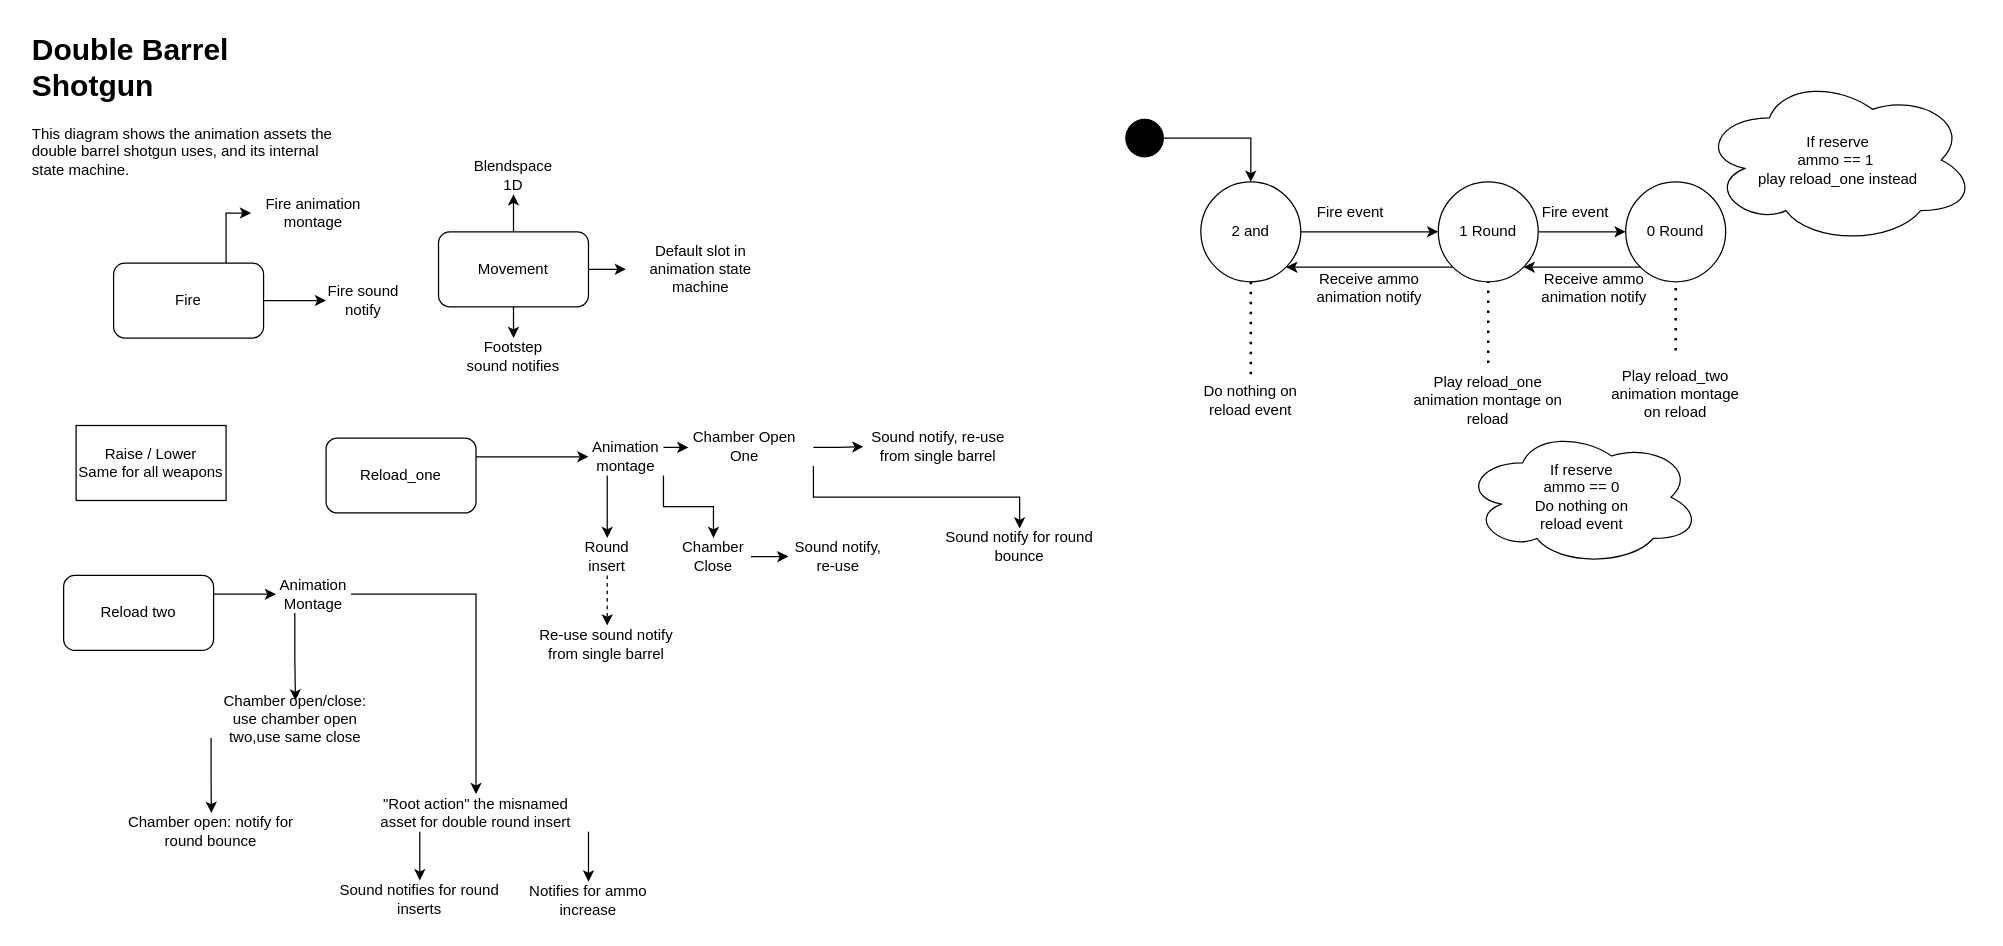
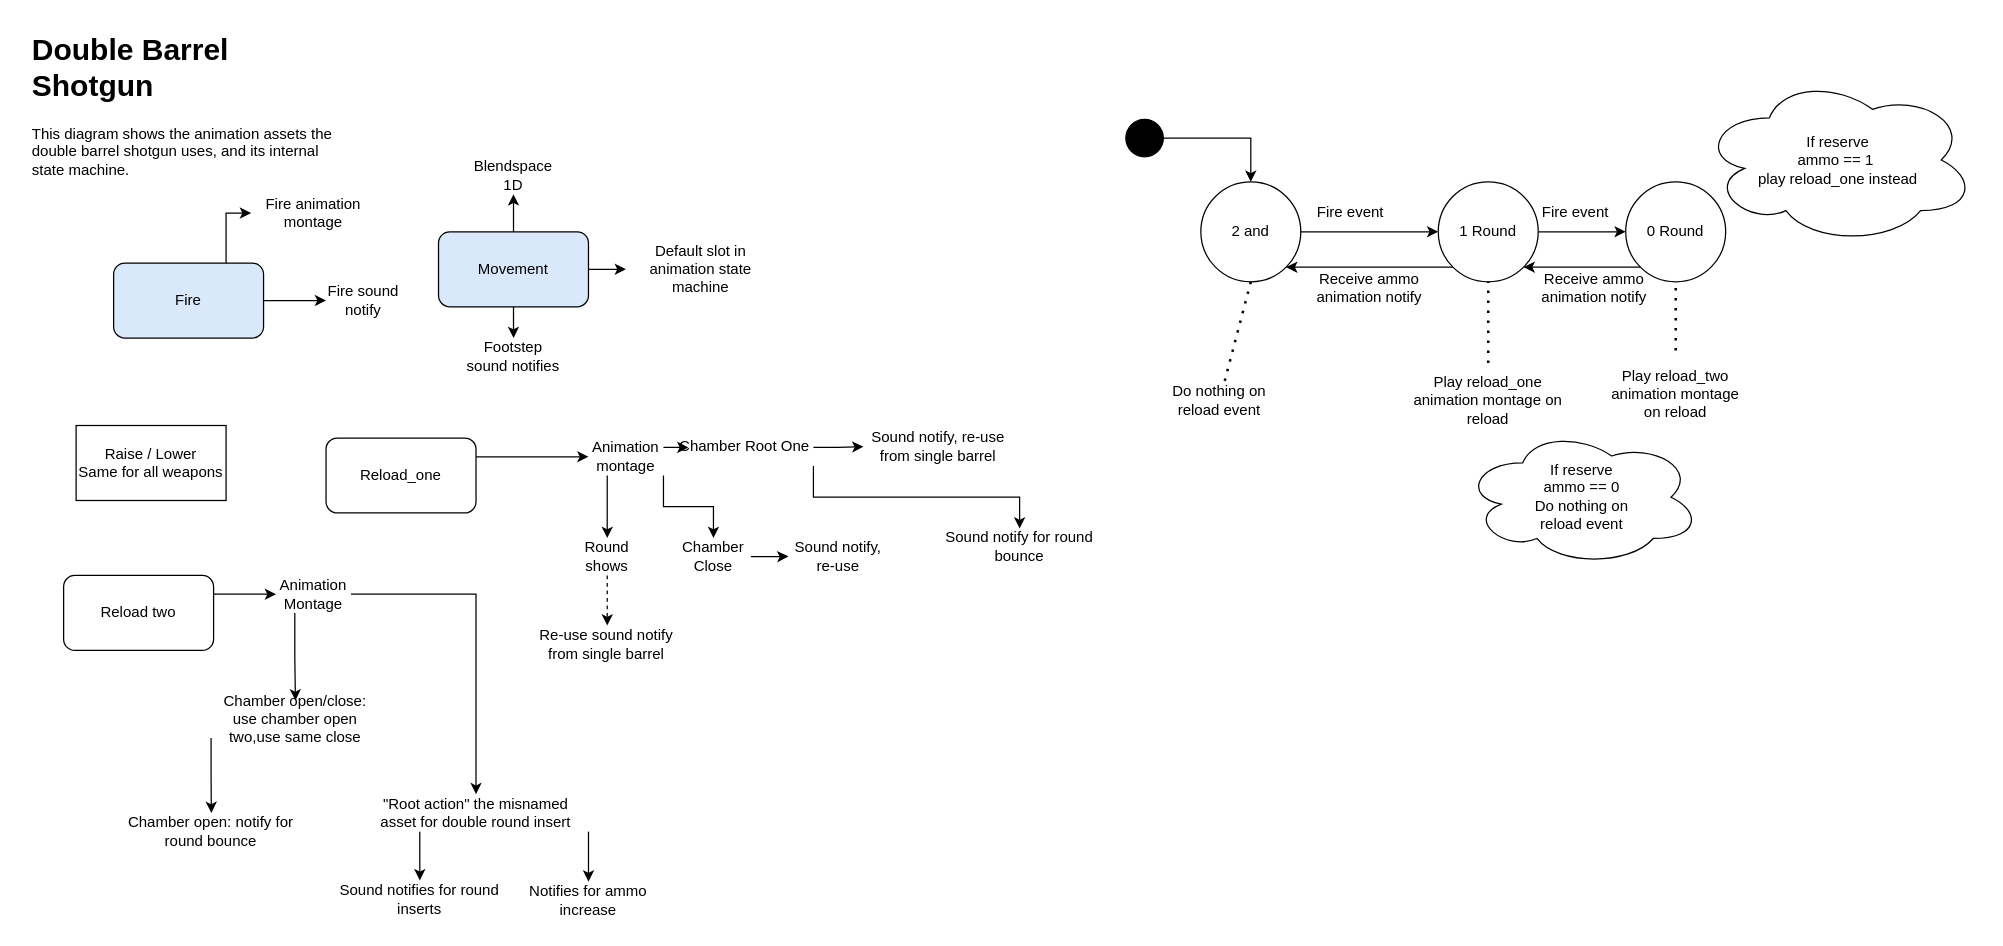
node "Movement": fillcolor #ffffff -> #dae8fc
node "Fire": fillcolor #ffffff -> #dae8fc
node "Do nothing on reload event": moved (1251, 401) -> (1219, 401)
node "Chamber Open One": label "Chamber Open One" -> "Chamber Root One"
node "Round insert": label "Round insert" -> "Round shows"
